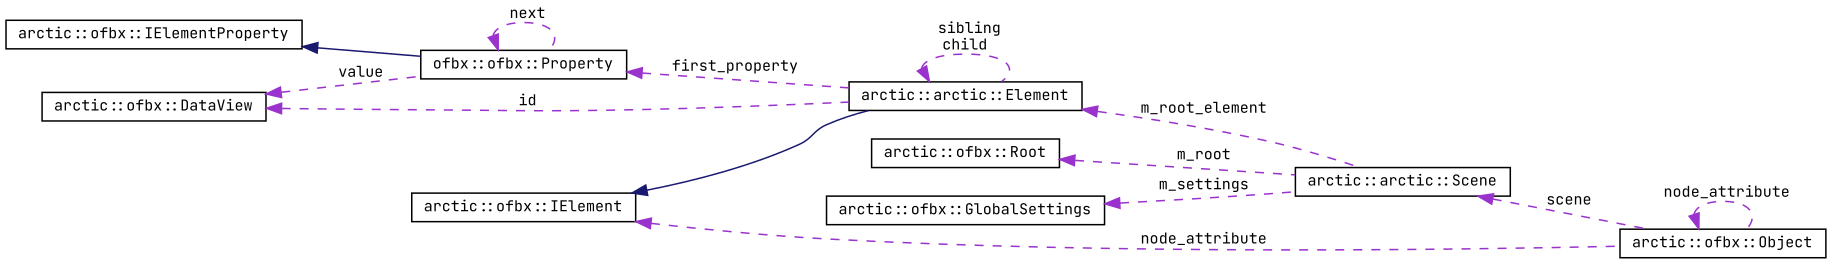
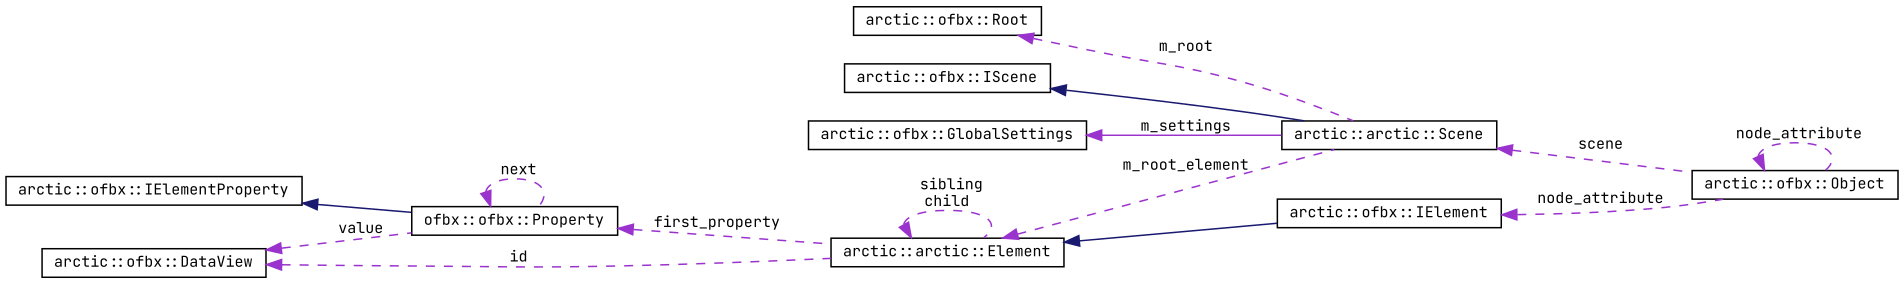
node "arctic::ofbx::IScene": added
edge "arctic::arctic::Element" -> "arctic::ofbx::IElement": reversed
edge "arctic::arctic::Scene" -> "arctic::ofbx::GlobalSettings": style dashed -> solid
